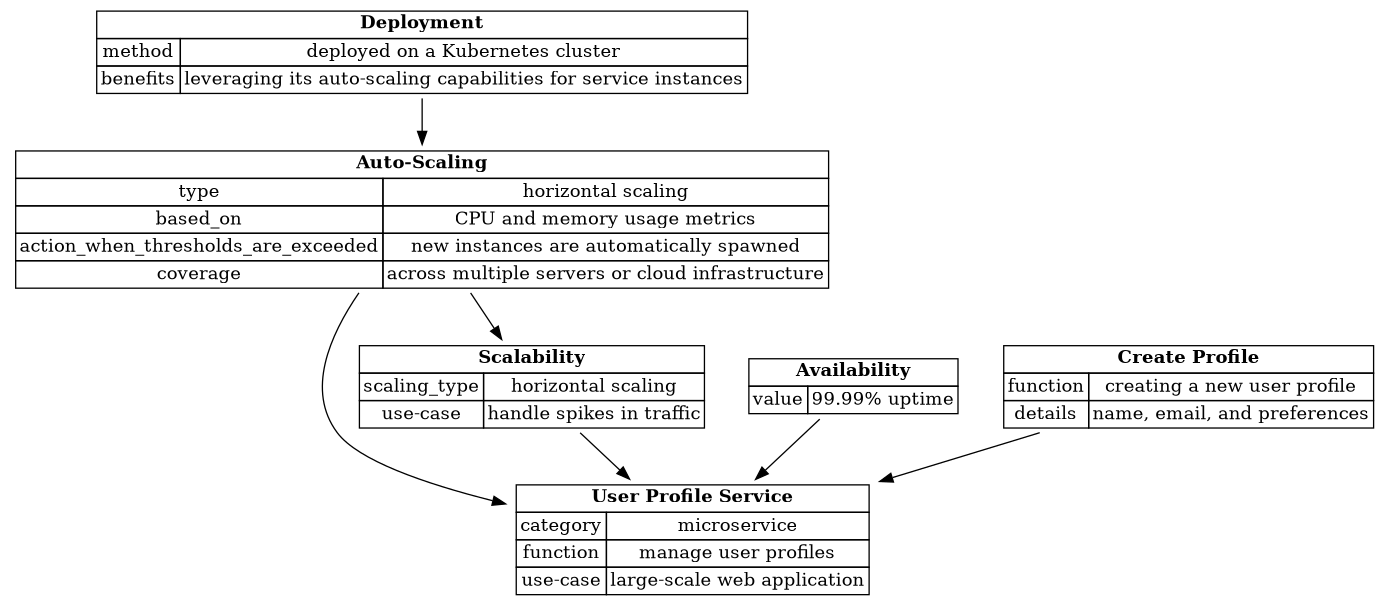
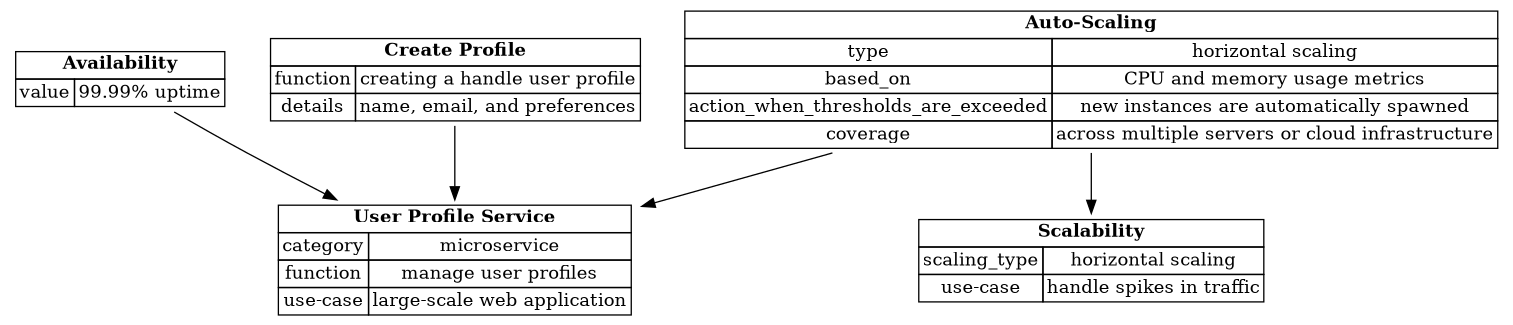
node "Deployment": removed
node "Create Profile": text "creating a new user profile" -> "creating a handle user profile"
edge "Scalability" -> "User Profile Service": removed
